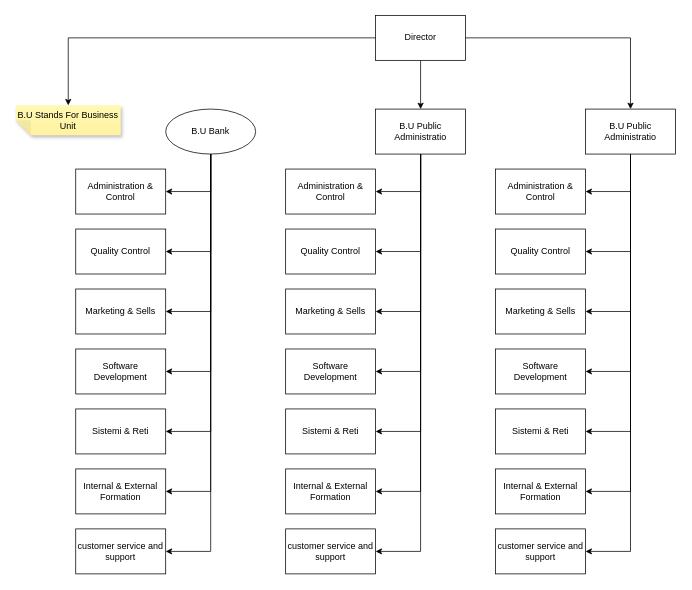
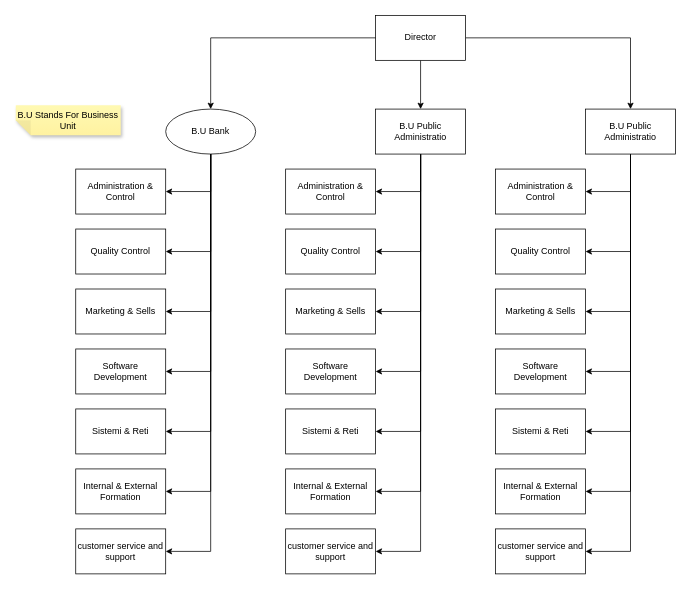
edge "Director" -> "B.U Stands For Business Unit": now "Director" -> "B.U Bank"
